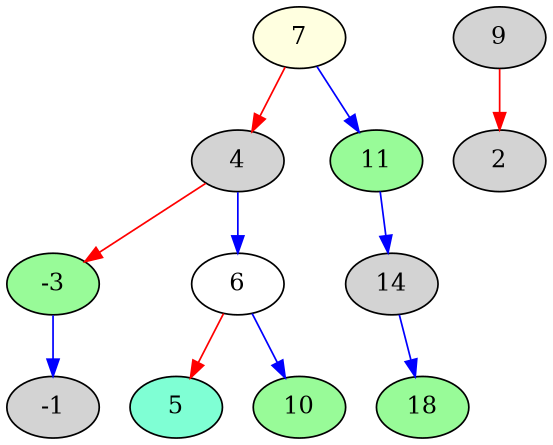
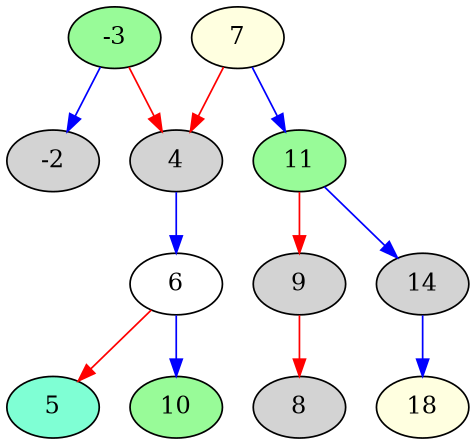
node "2": label "2" -> "8"
edge "11" -> "9": added
edge "4" -> "-3": reversed
node "-1": label "-1" -> "-2"
node "18": fillcolor palegreen -> lightyellow
